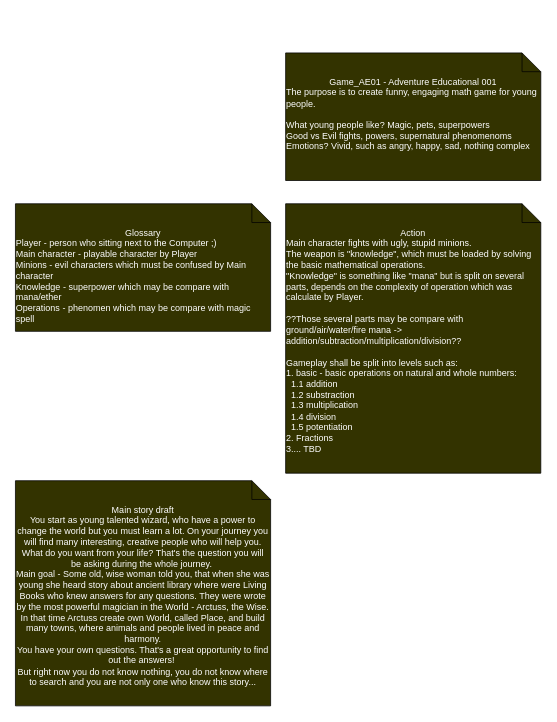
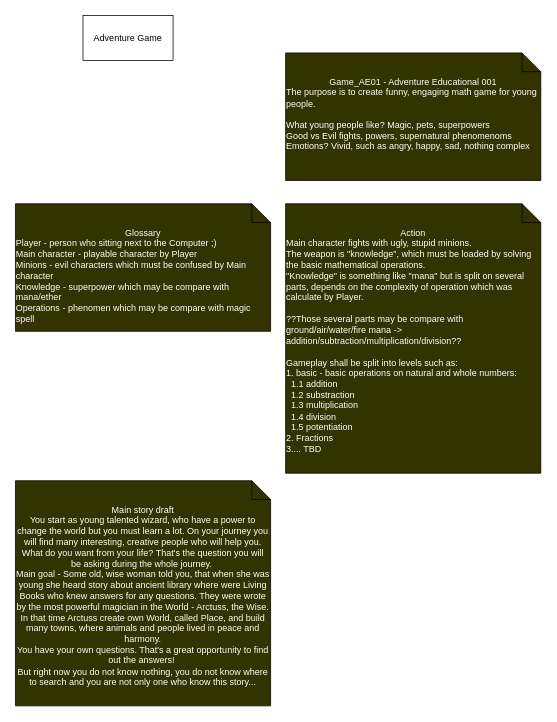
node "Adventure Game": added
